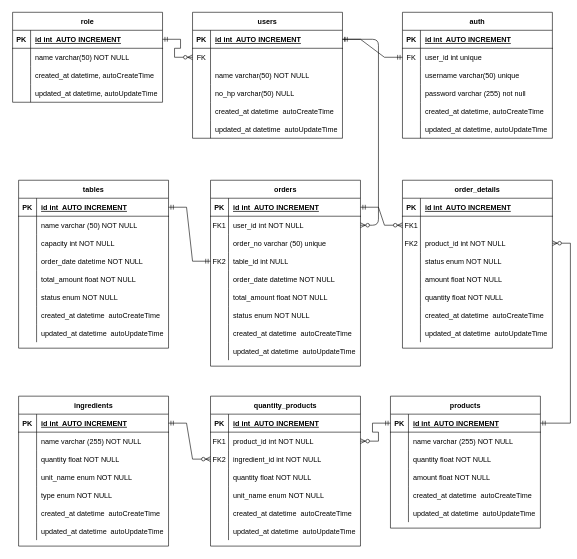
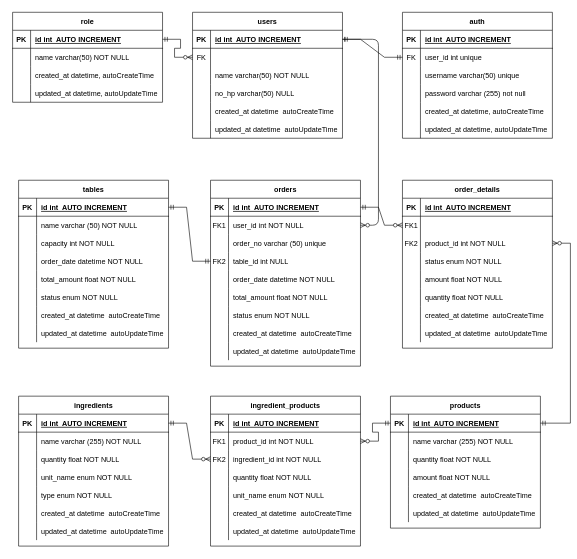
node "quantity_products": label "quantity_products" -> "ingredient_products"
